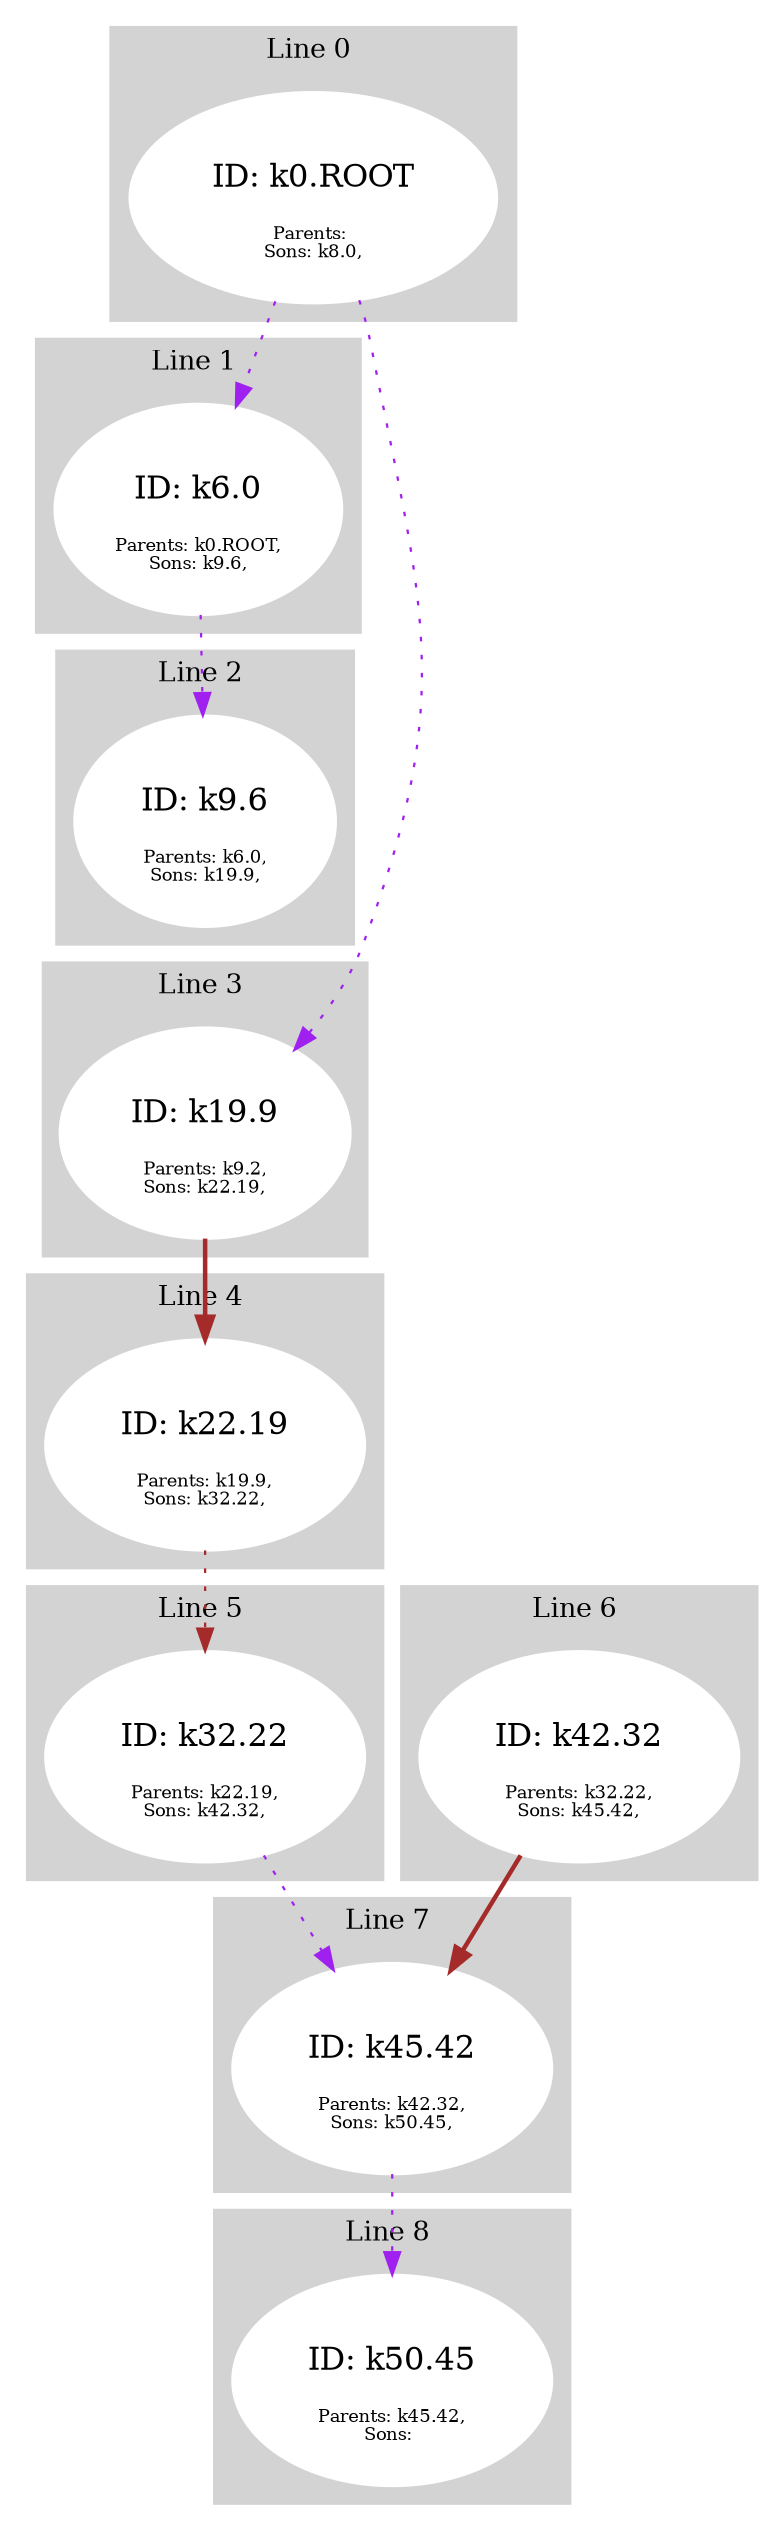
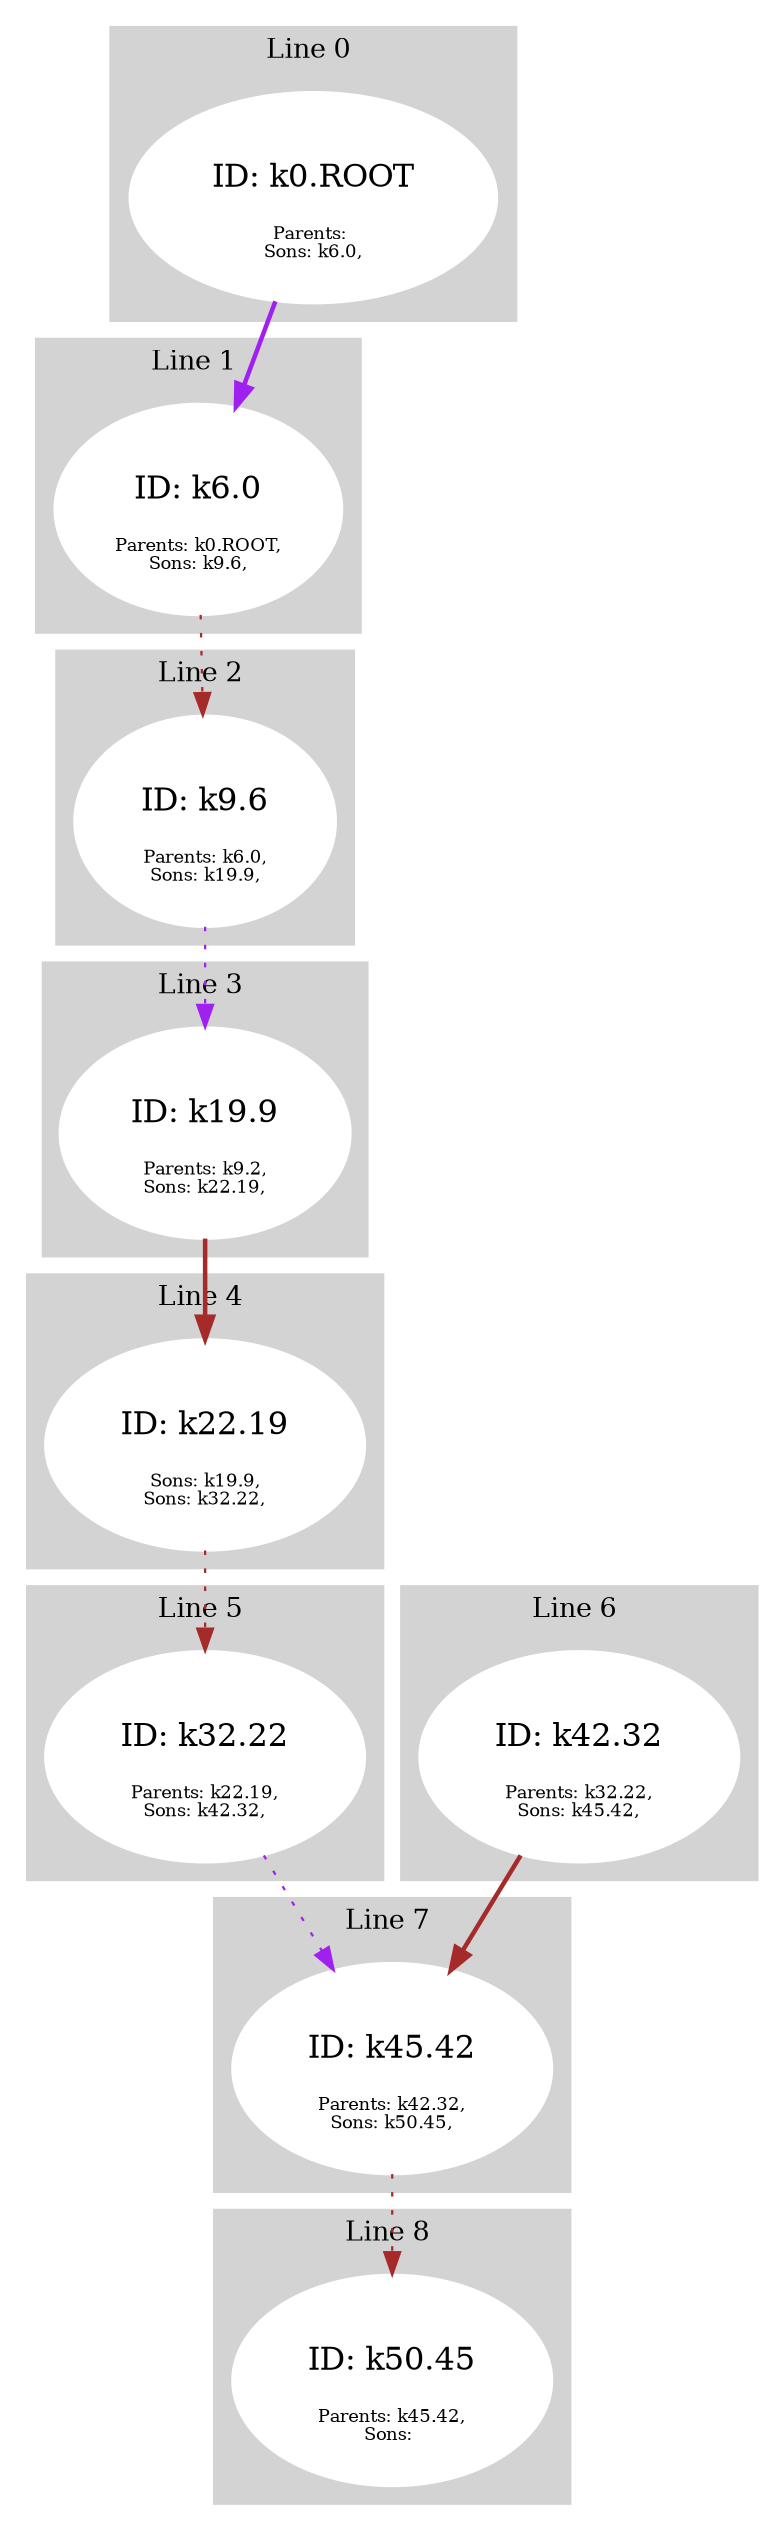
node "ID: k0.ROOT": text "Sons: k8.0," -> "Sons: k6.0,"
edge "ID: k0.ROOT" -> "ID: k6.0": style dotted -> bold
edge "ID: k6.0" -> "ID: k9.6": color purple -> brown
edge "ID: k0.ROOT" -> "ID: k19.9": now "ID: k9.6" -> "ID: k19.9"
node "ID: k22.19": text "Parents: k19.9," -> "Sons: k19.9,"
edge "ID: k45.42" -> "ID: k50.45": color purple -> brown
